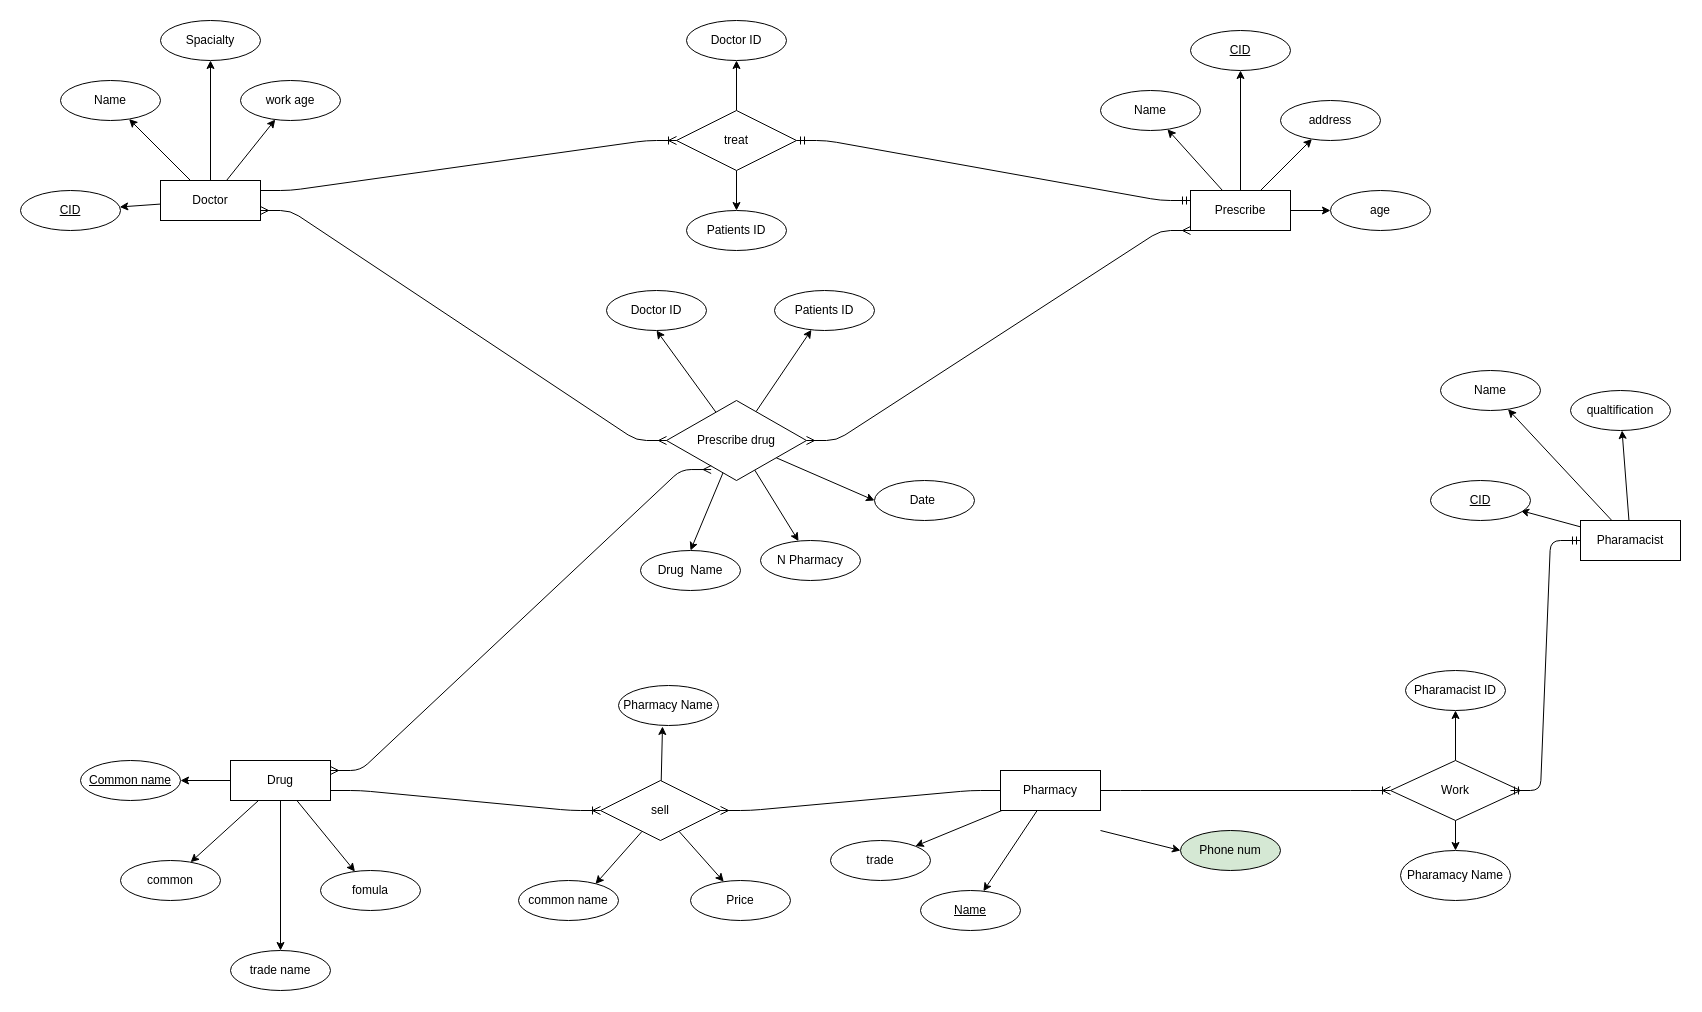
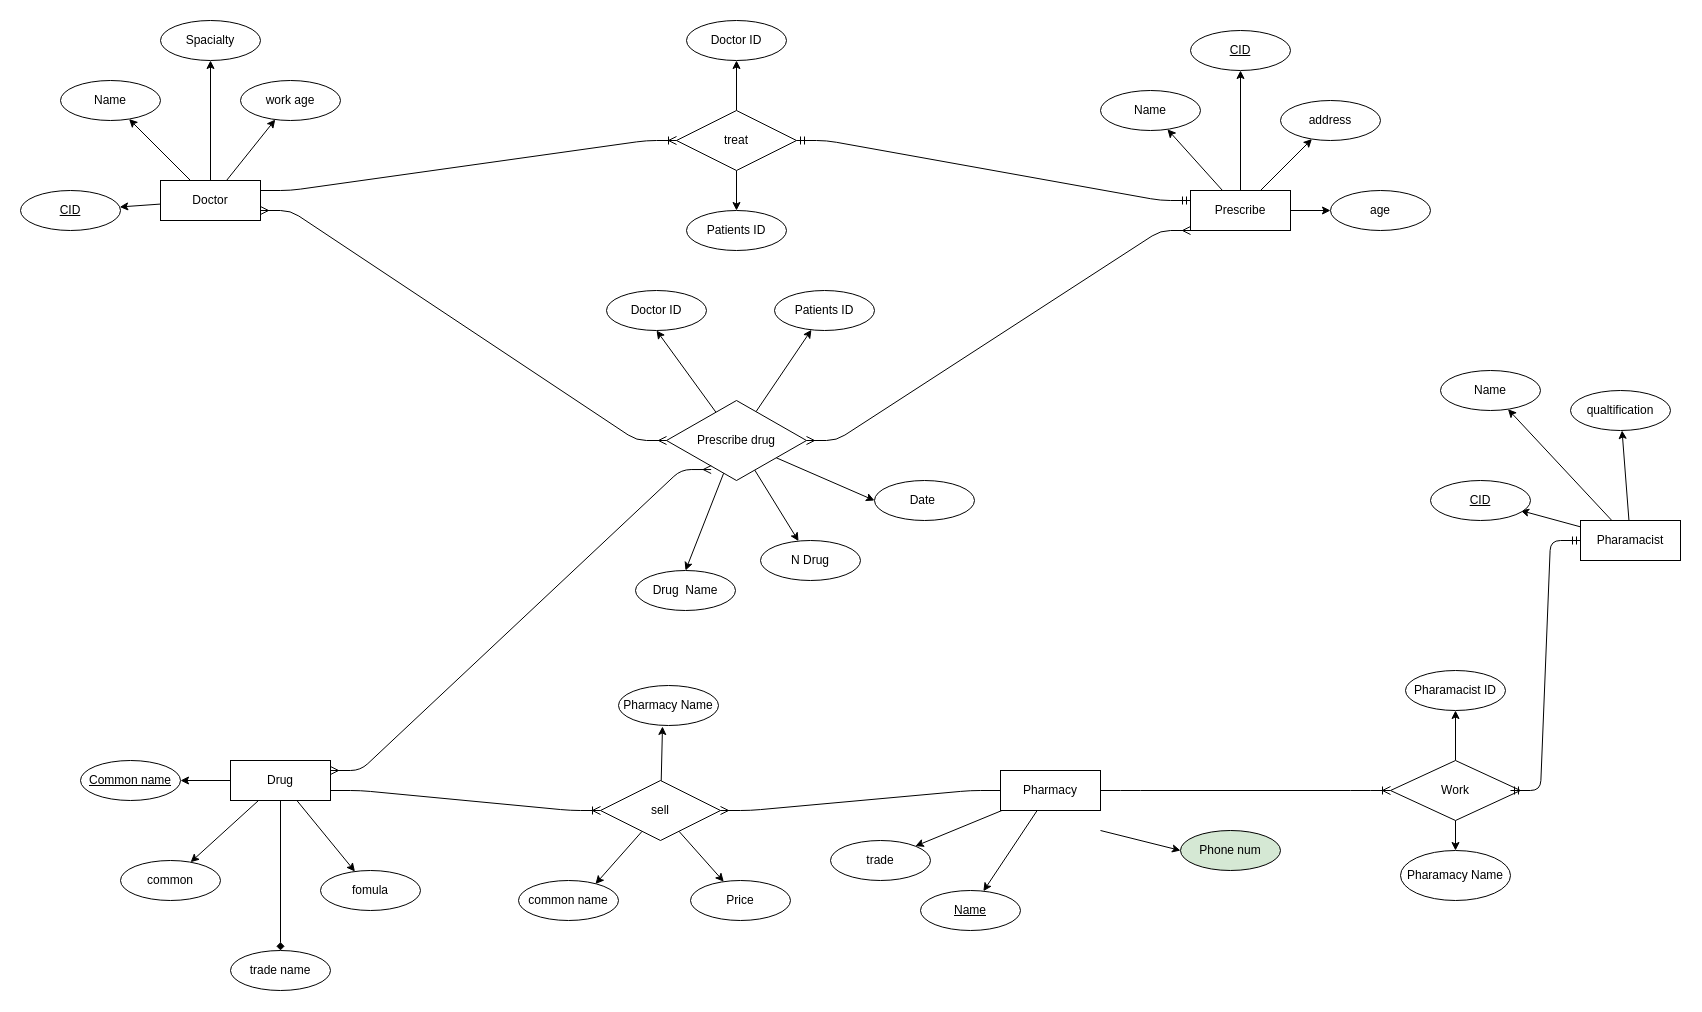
node "N Pharmacy": label "N Pharmacy" -> "N Drug"
node "Drug Name": moved (691, 571) -> (686, 591)
edge "Drug" -> "trade name": arrowhead classic -> diamond
